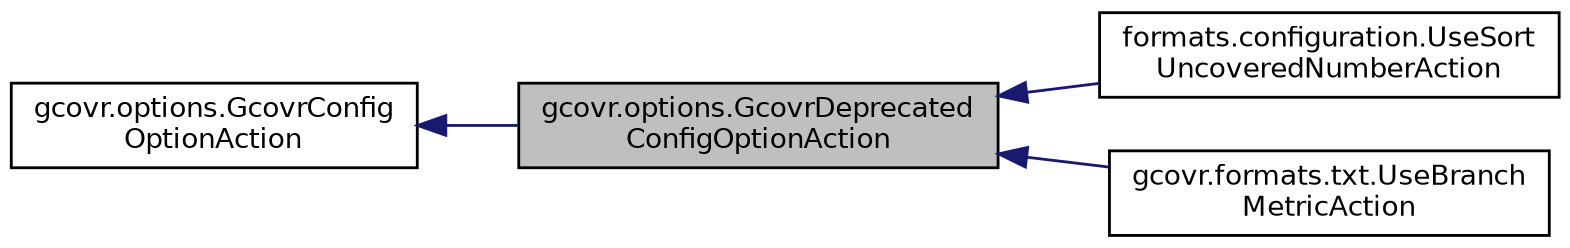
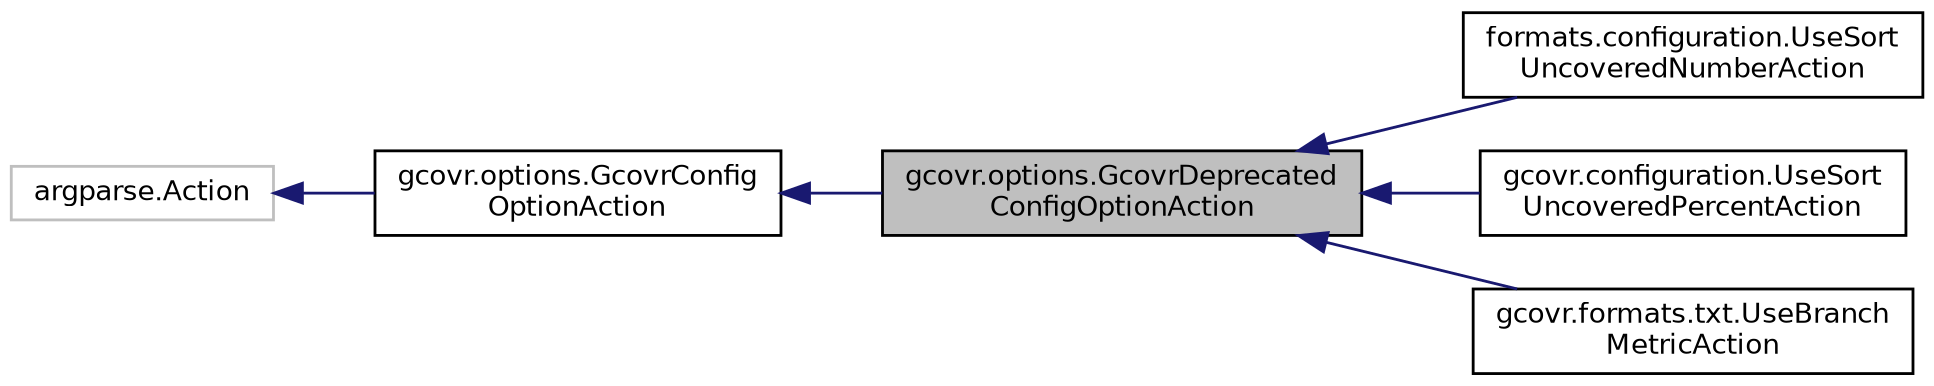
node "argparse.Action": added
node "gcovr.configuration.UseSort UncoveredPercentAction": added
